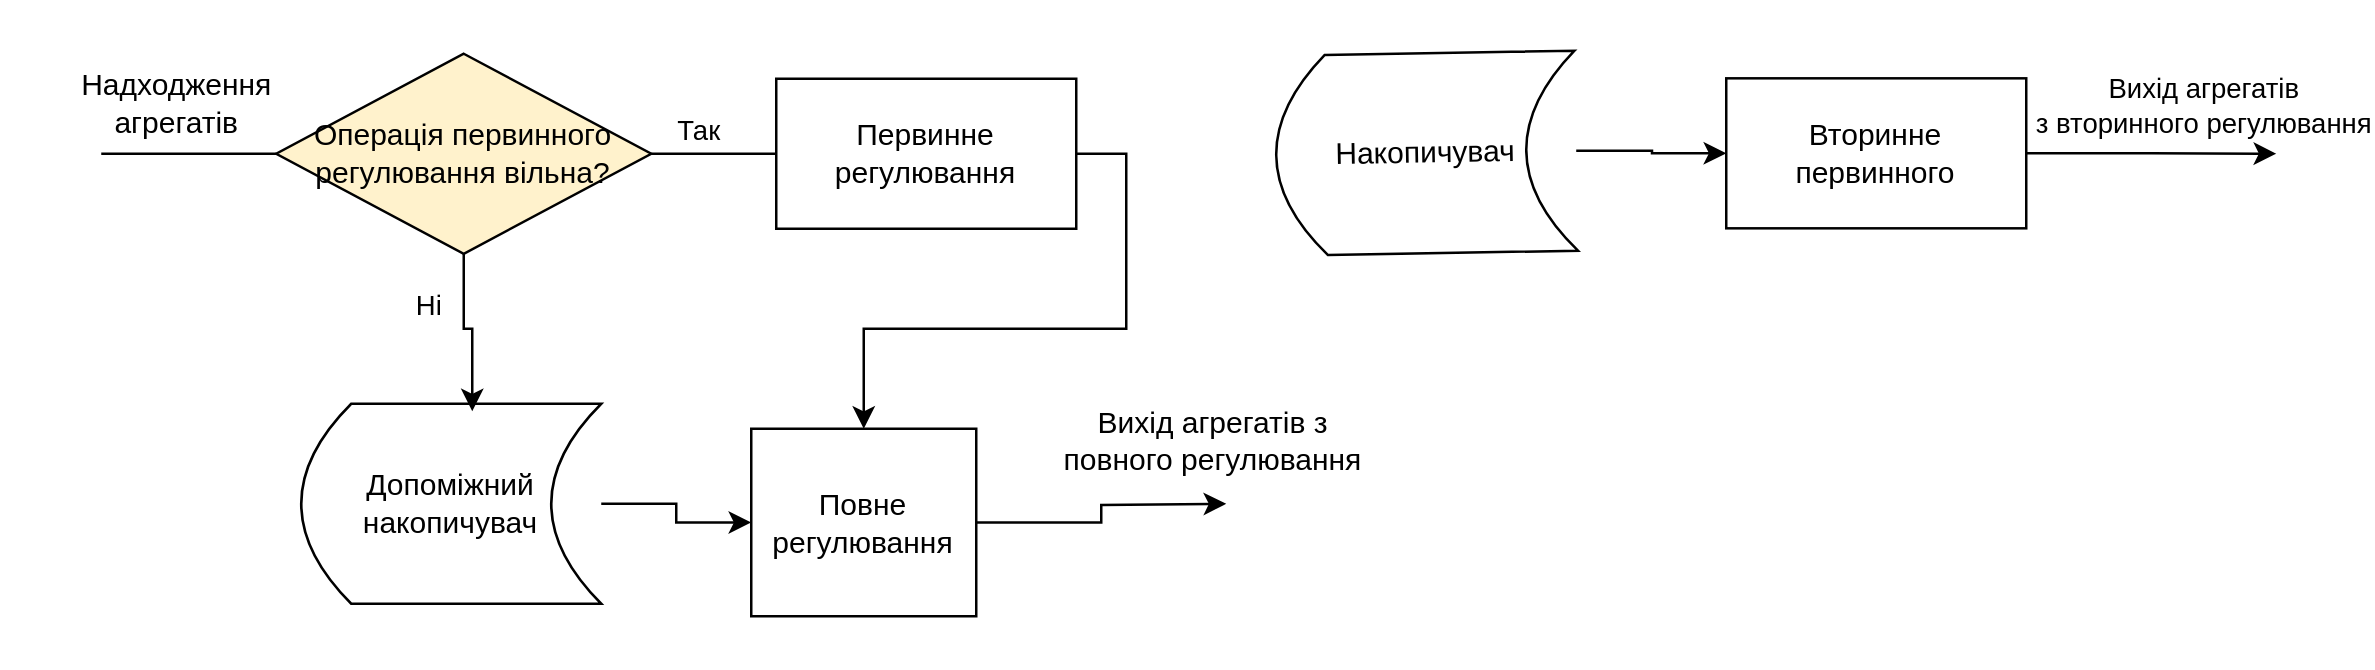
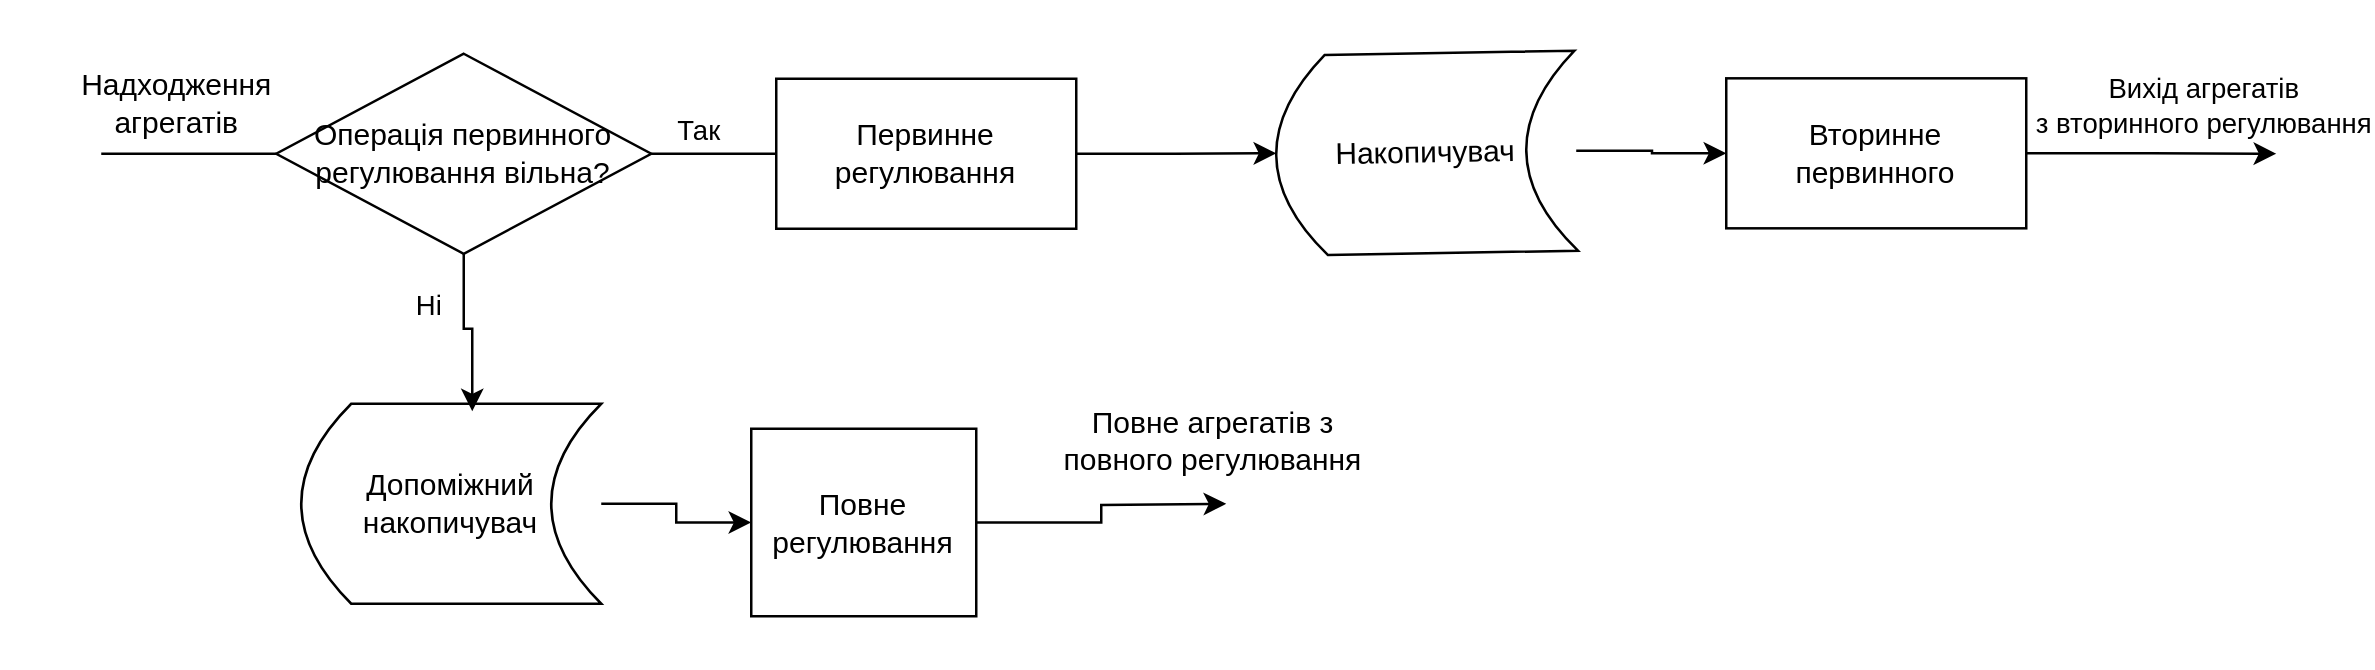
node "Операція первинного регулювання вільна?": fillcolor #fff2cc -> #ffffff
edge "Первинне регулювання" -> "Повне регулювання": now "Первинне регулювання" -> "Накопичувач"
node "Вихід агрегатів з повного регулювання": label "Вихід агрегатів з повного регулювання" -> "Повне агрегатів з повного регулювання"
